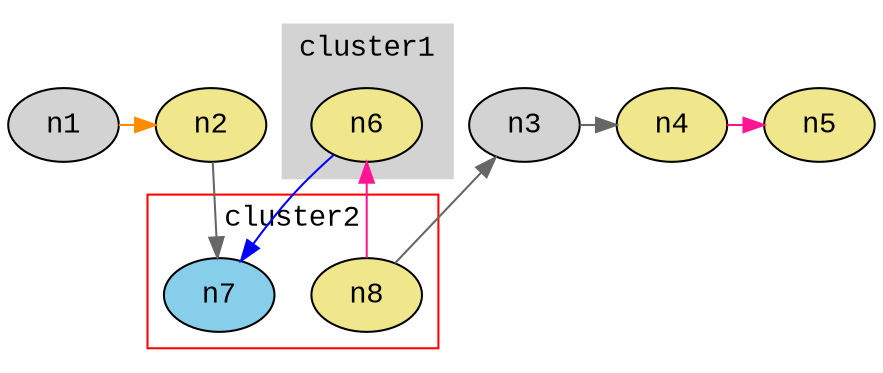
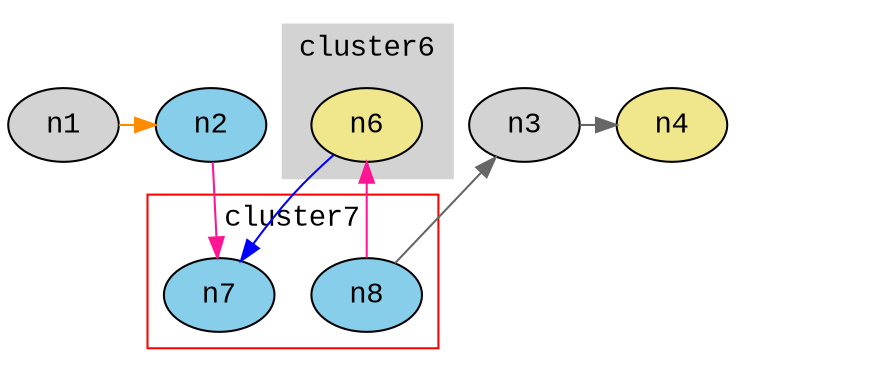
cluster "cluster1": label "cluster1" -> "cluster6"
node "n2": fillcolor khaki -> skyblue
node "n5": removed
edge "n2" -> "n7": color gray40 -> deeppink
cluster "cluster2": label "cluster2" -> "cluster7"
node "n8": fillcolor khaki -> skyblue
